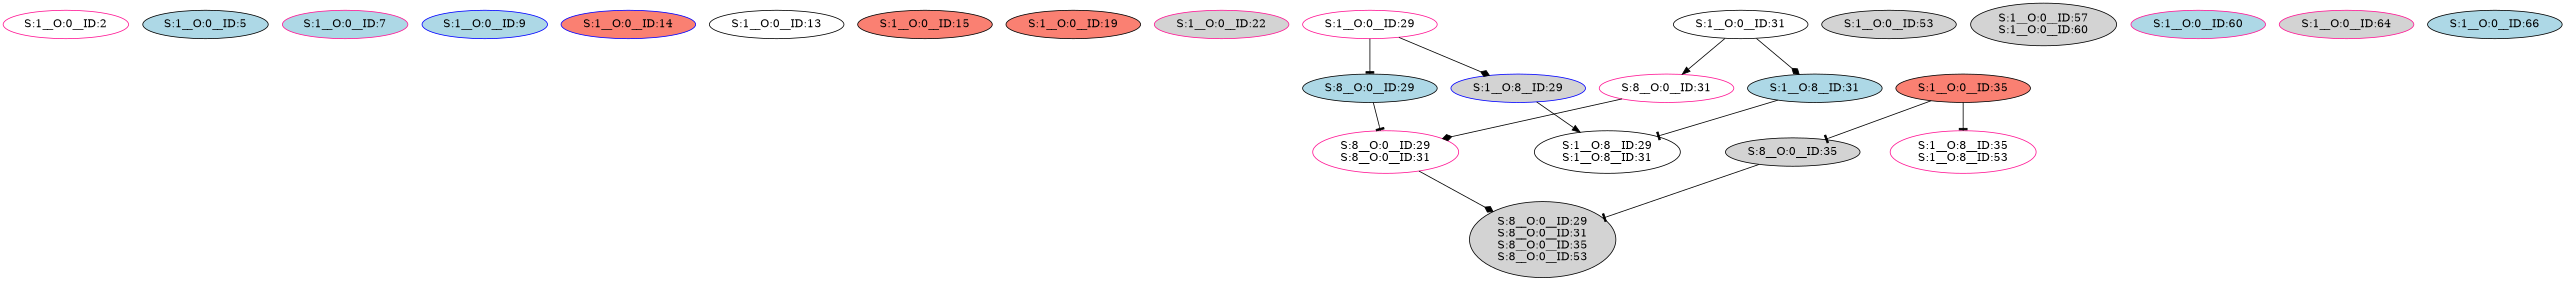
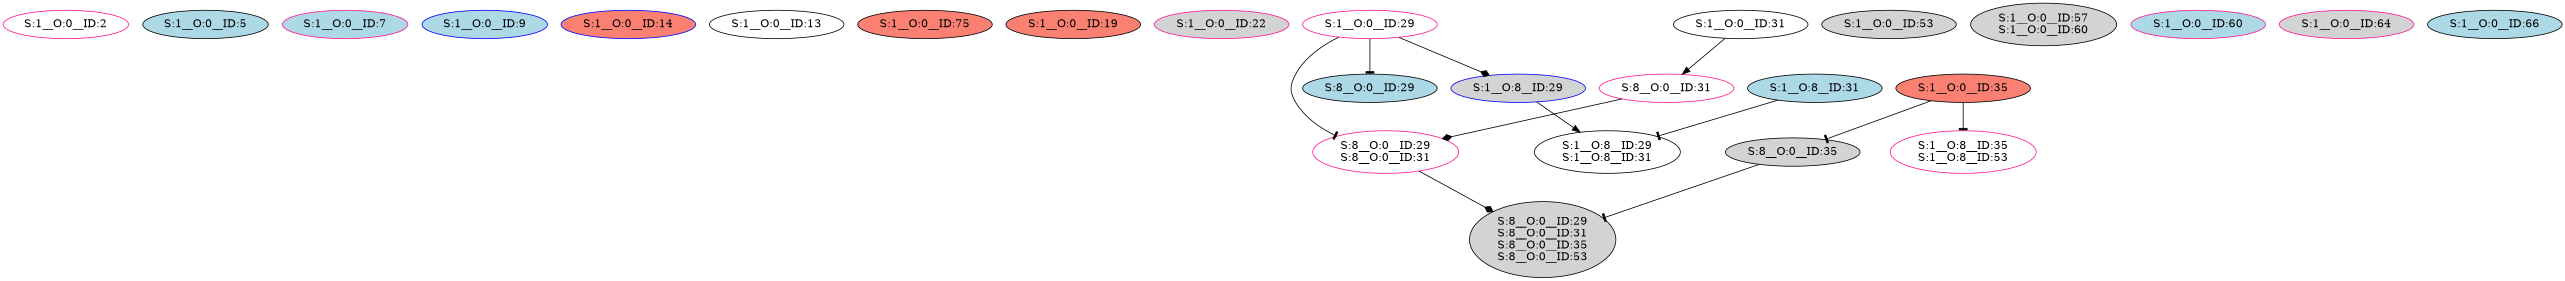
node "S:1__O:0__ID:15": label "S:1__O:0__ID:15" -> "S:1__O:0__ID:75"
edge "S:1__O:0__ID:31" -> "S:1__O:8__ID:31": removed
edge "S:8__O:0__ID:29" -> "S:8__O:0__ID:29 S:8__O:0__ID:31": now "S:1__O:0__ID:29" -> "S:8__O:0__ID:29 S:8__O:0__ID:31"
